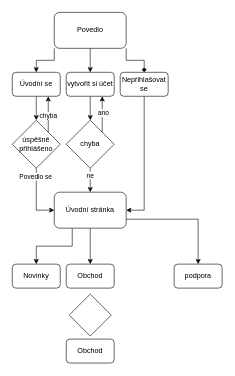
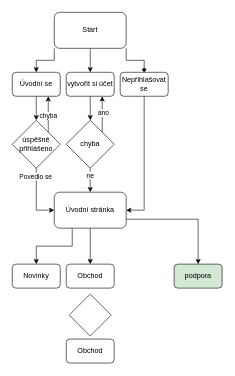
node "Povedlo": label "Povedlo" -> "Start"
node "podpora": fillcolor #ffffff -> #d5e8d4
